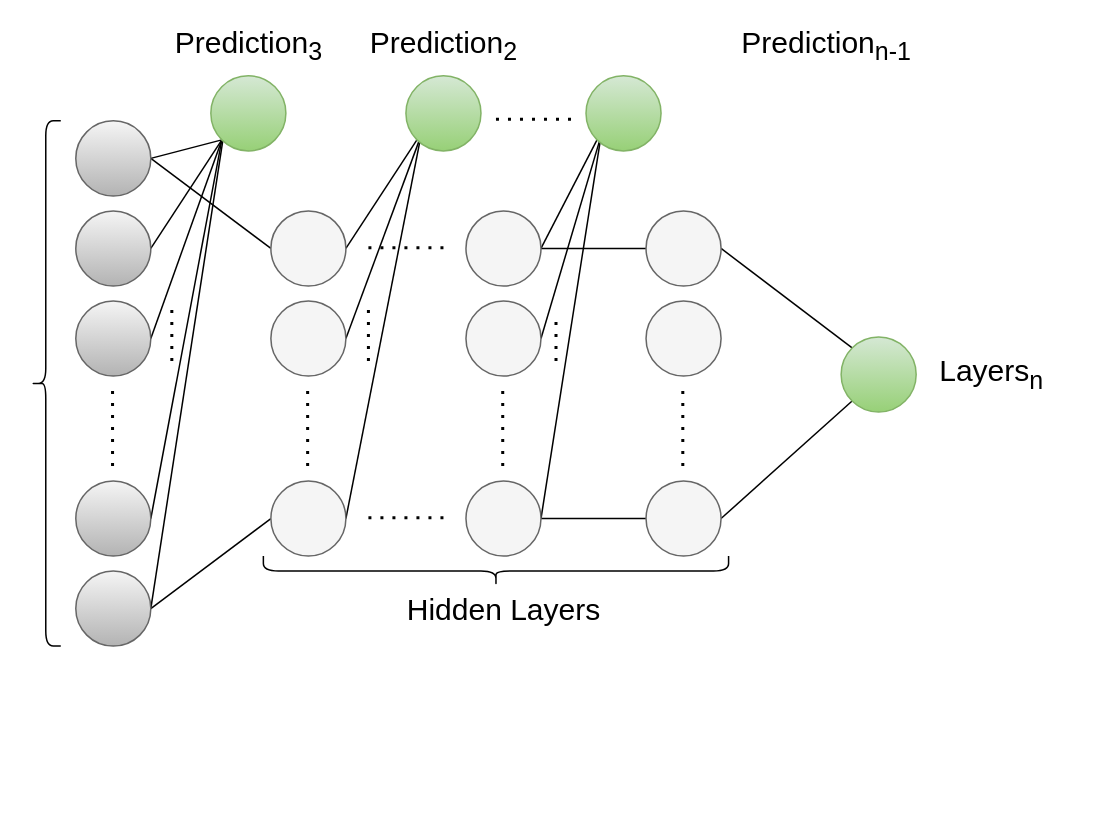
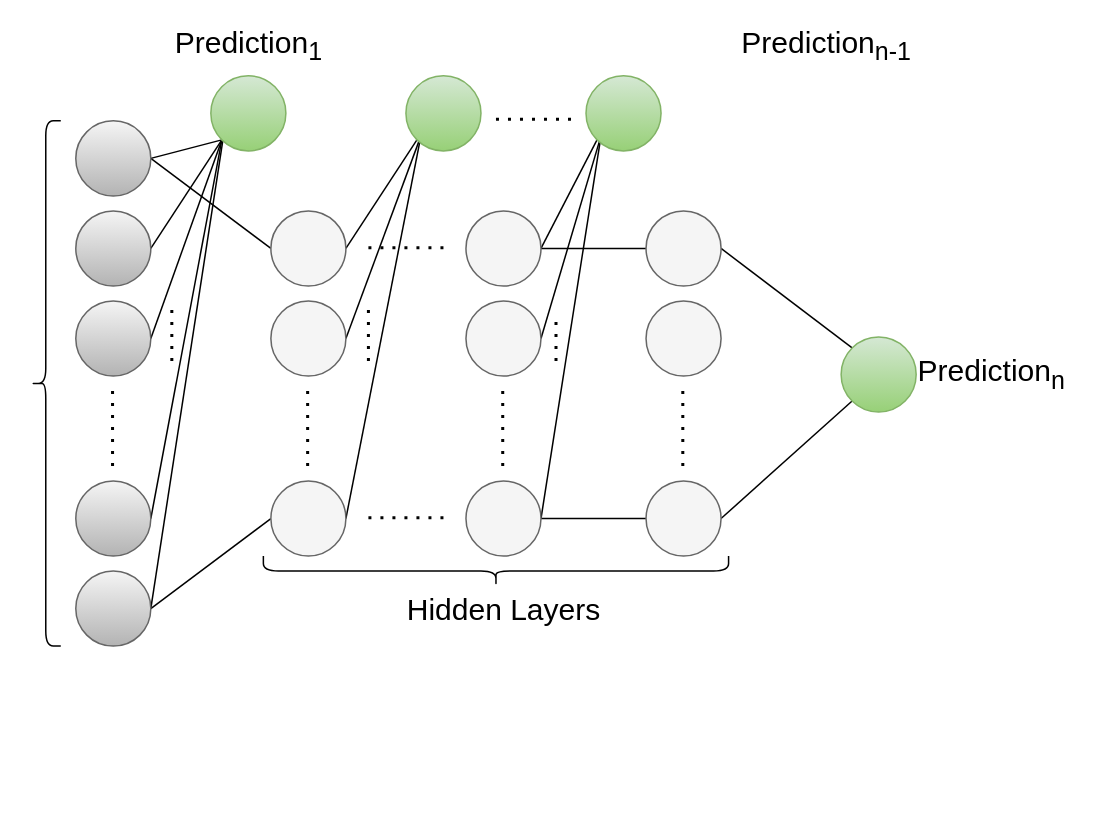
node "Prediction3": label "Prediction3" -> "Prediction1"
node "Prediction2": removed
node "Layersn": label "Layersn" -> "Predictionn"
